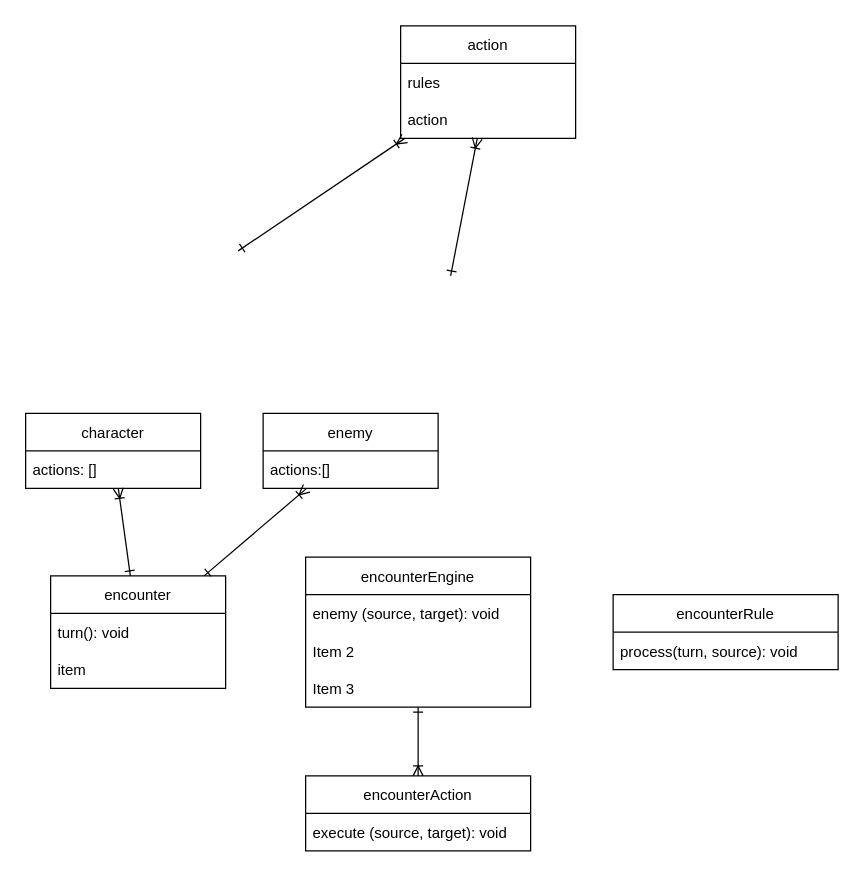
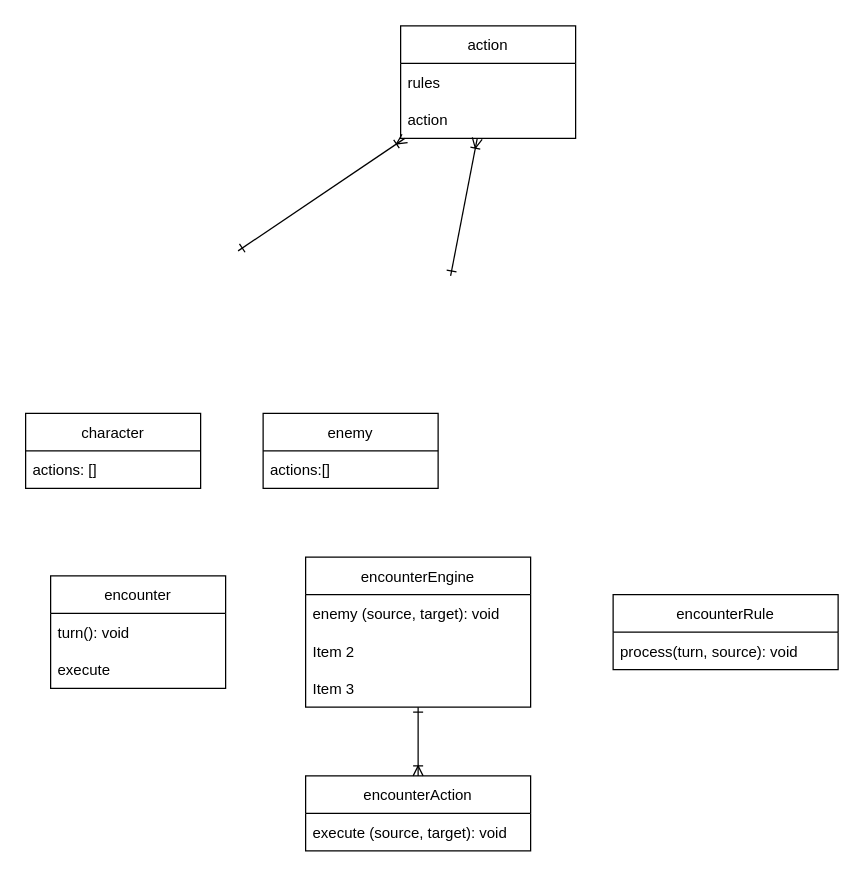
edge "character" -- "encounter": removed
edge "enemy" -- "encounter": removed
node "item": label "item" -> "execute"
